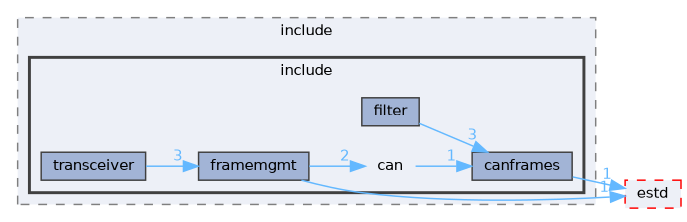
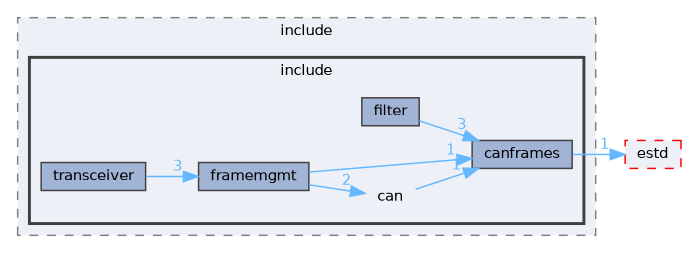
edge "framemgmt" -> "estd": now "framemgmt" -> "canframes"
